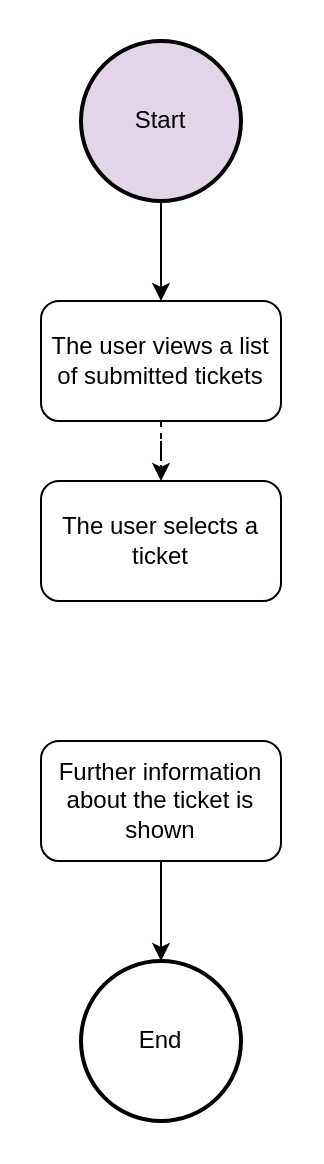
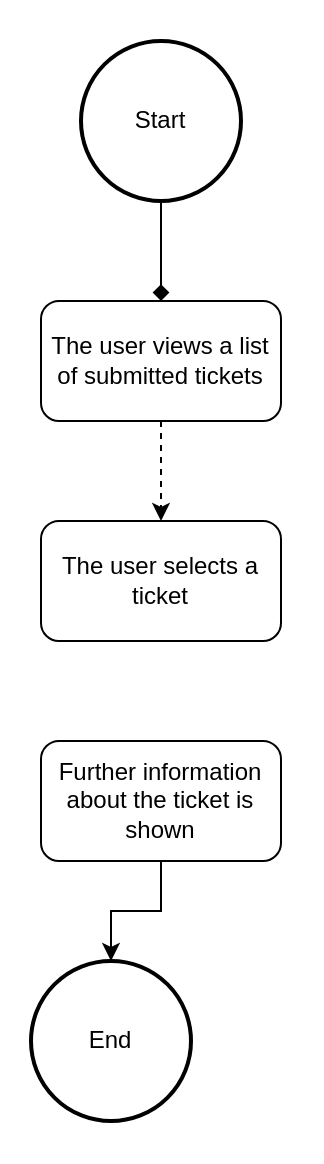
node "Start": fillcolor #e1d5e7 -> #ffffff
edge "Start" -> "The user views a list of submitted tickets": arrowhead classic -> diamond
node "The user selects a ticket": moved (161, 541) -> (161, 581)
node "End": moved (161, 1041) -> (111, 1041)
